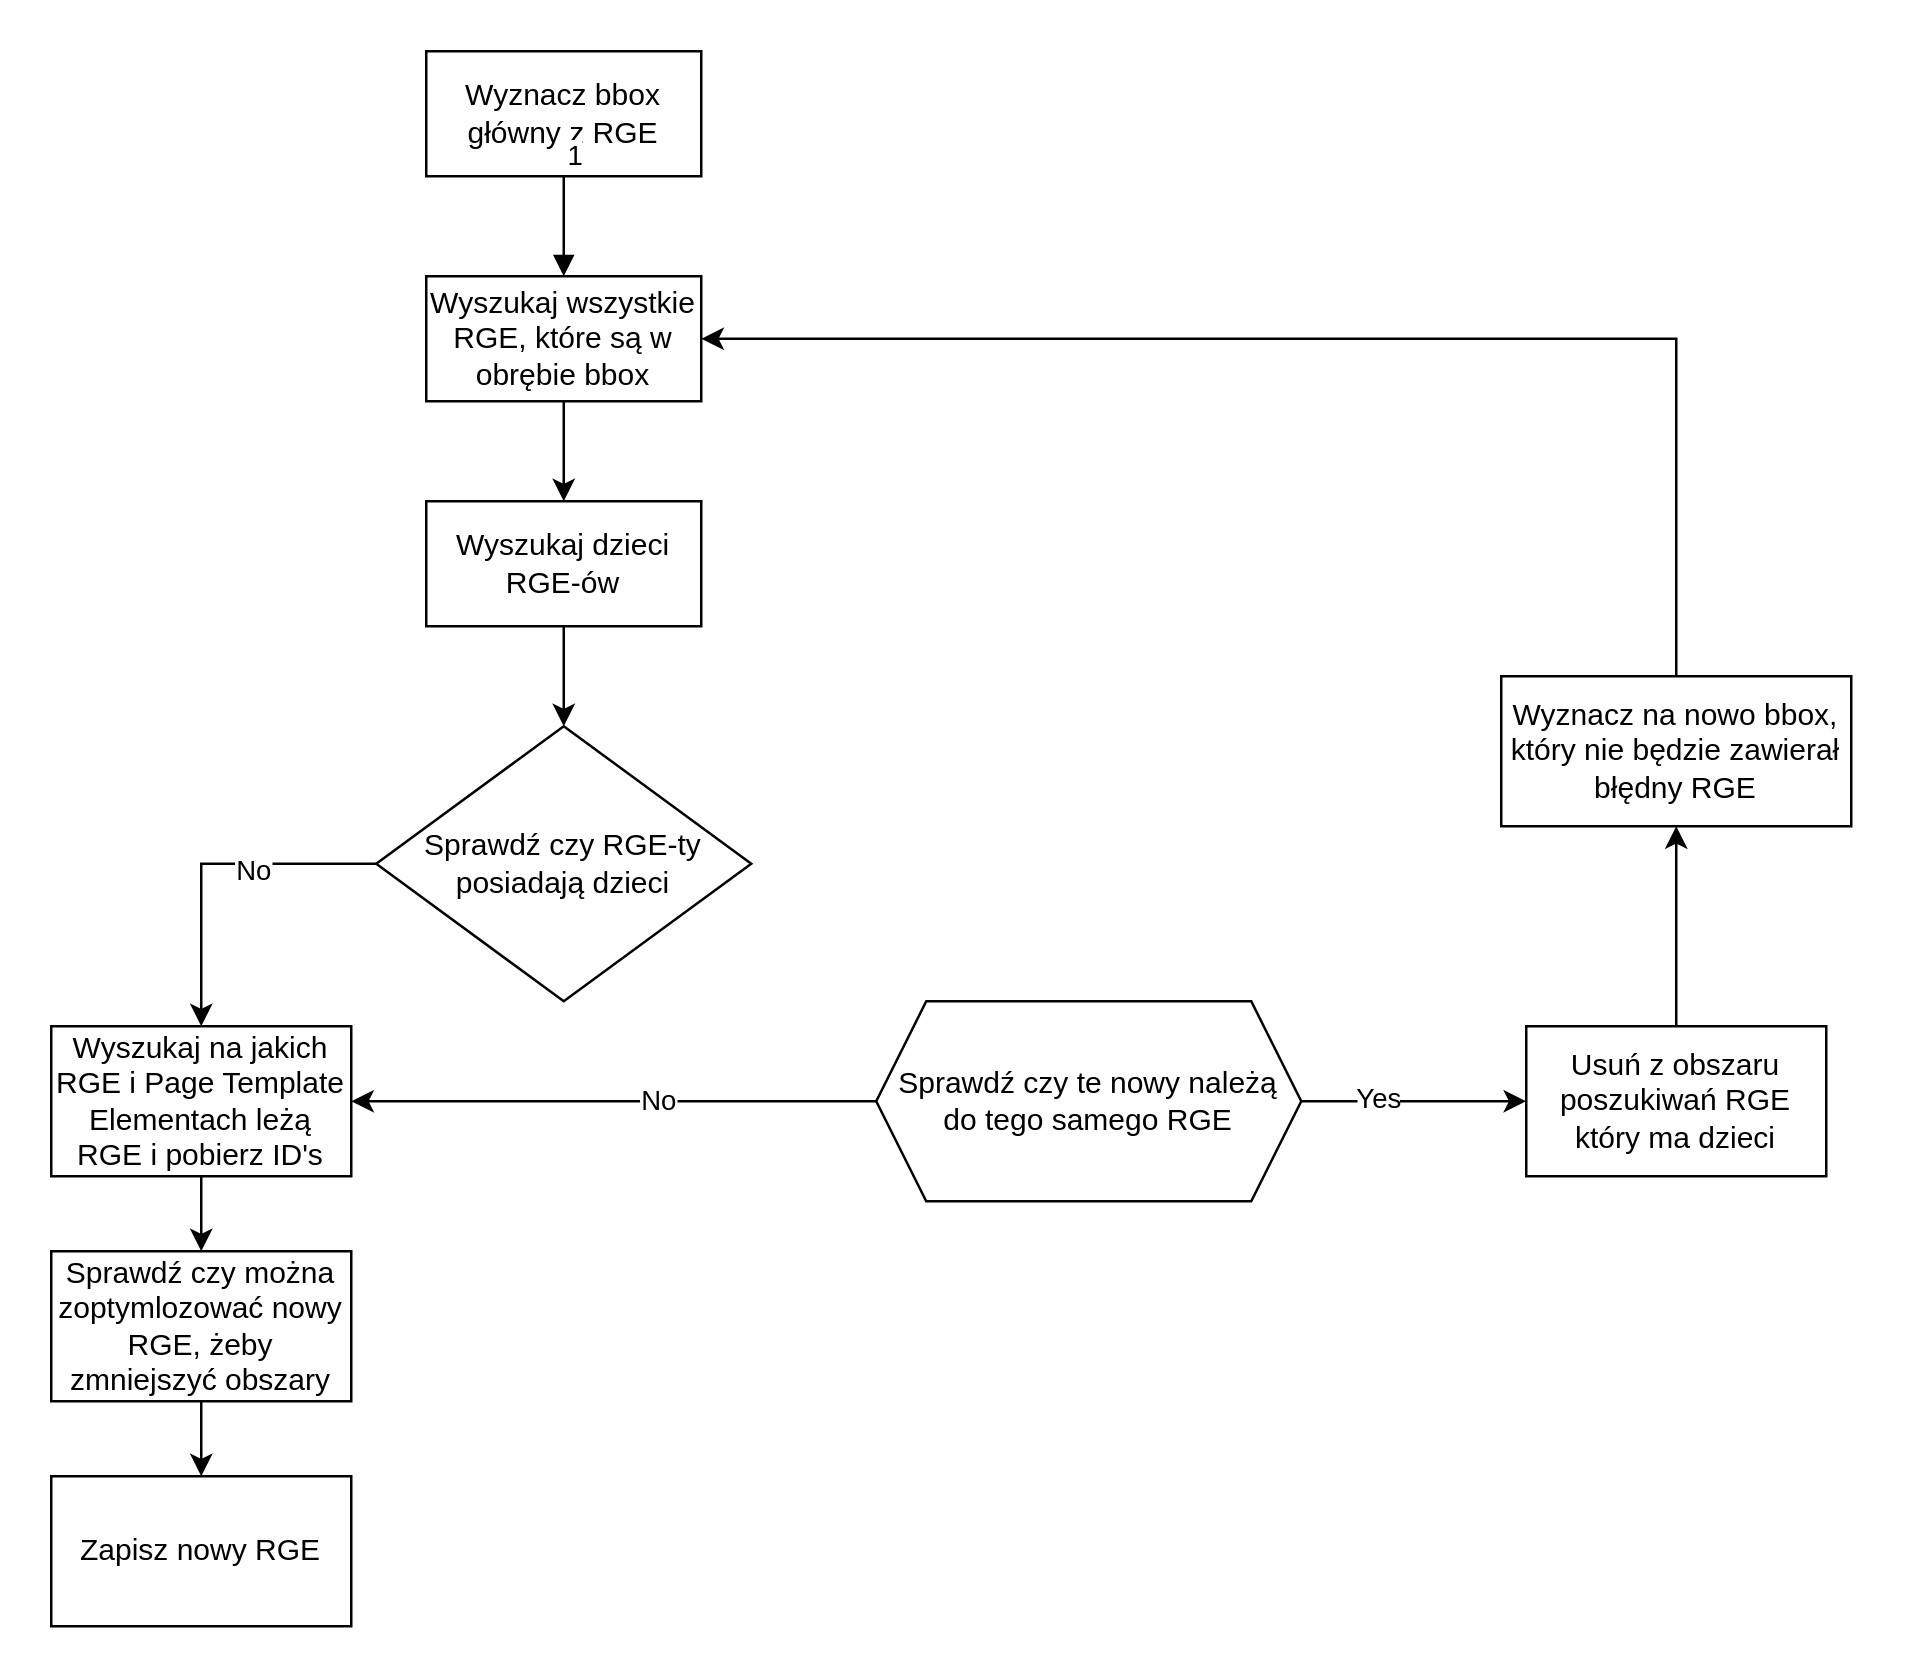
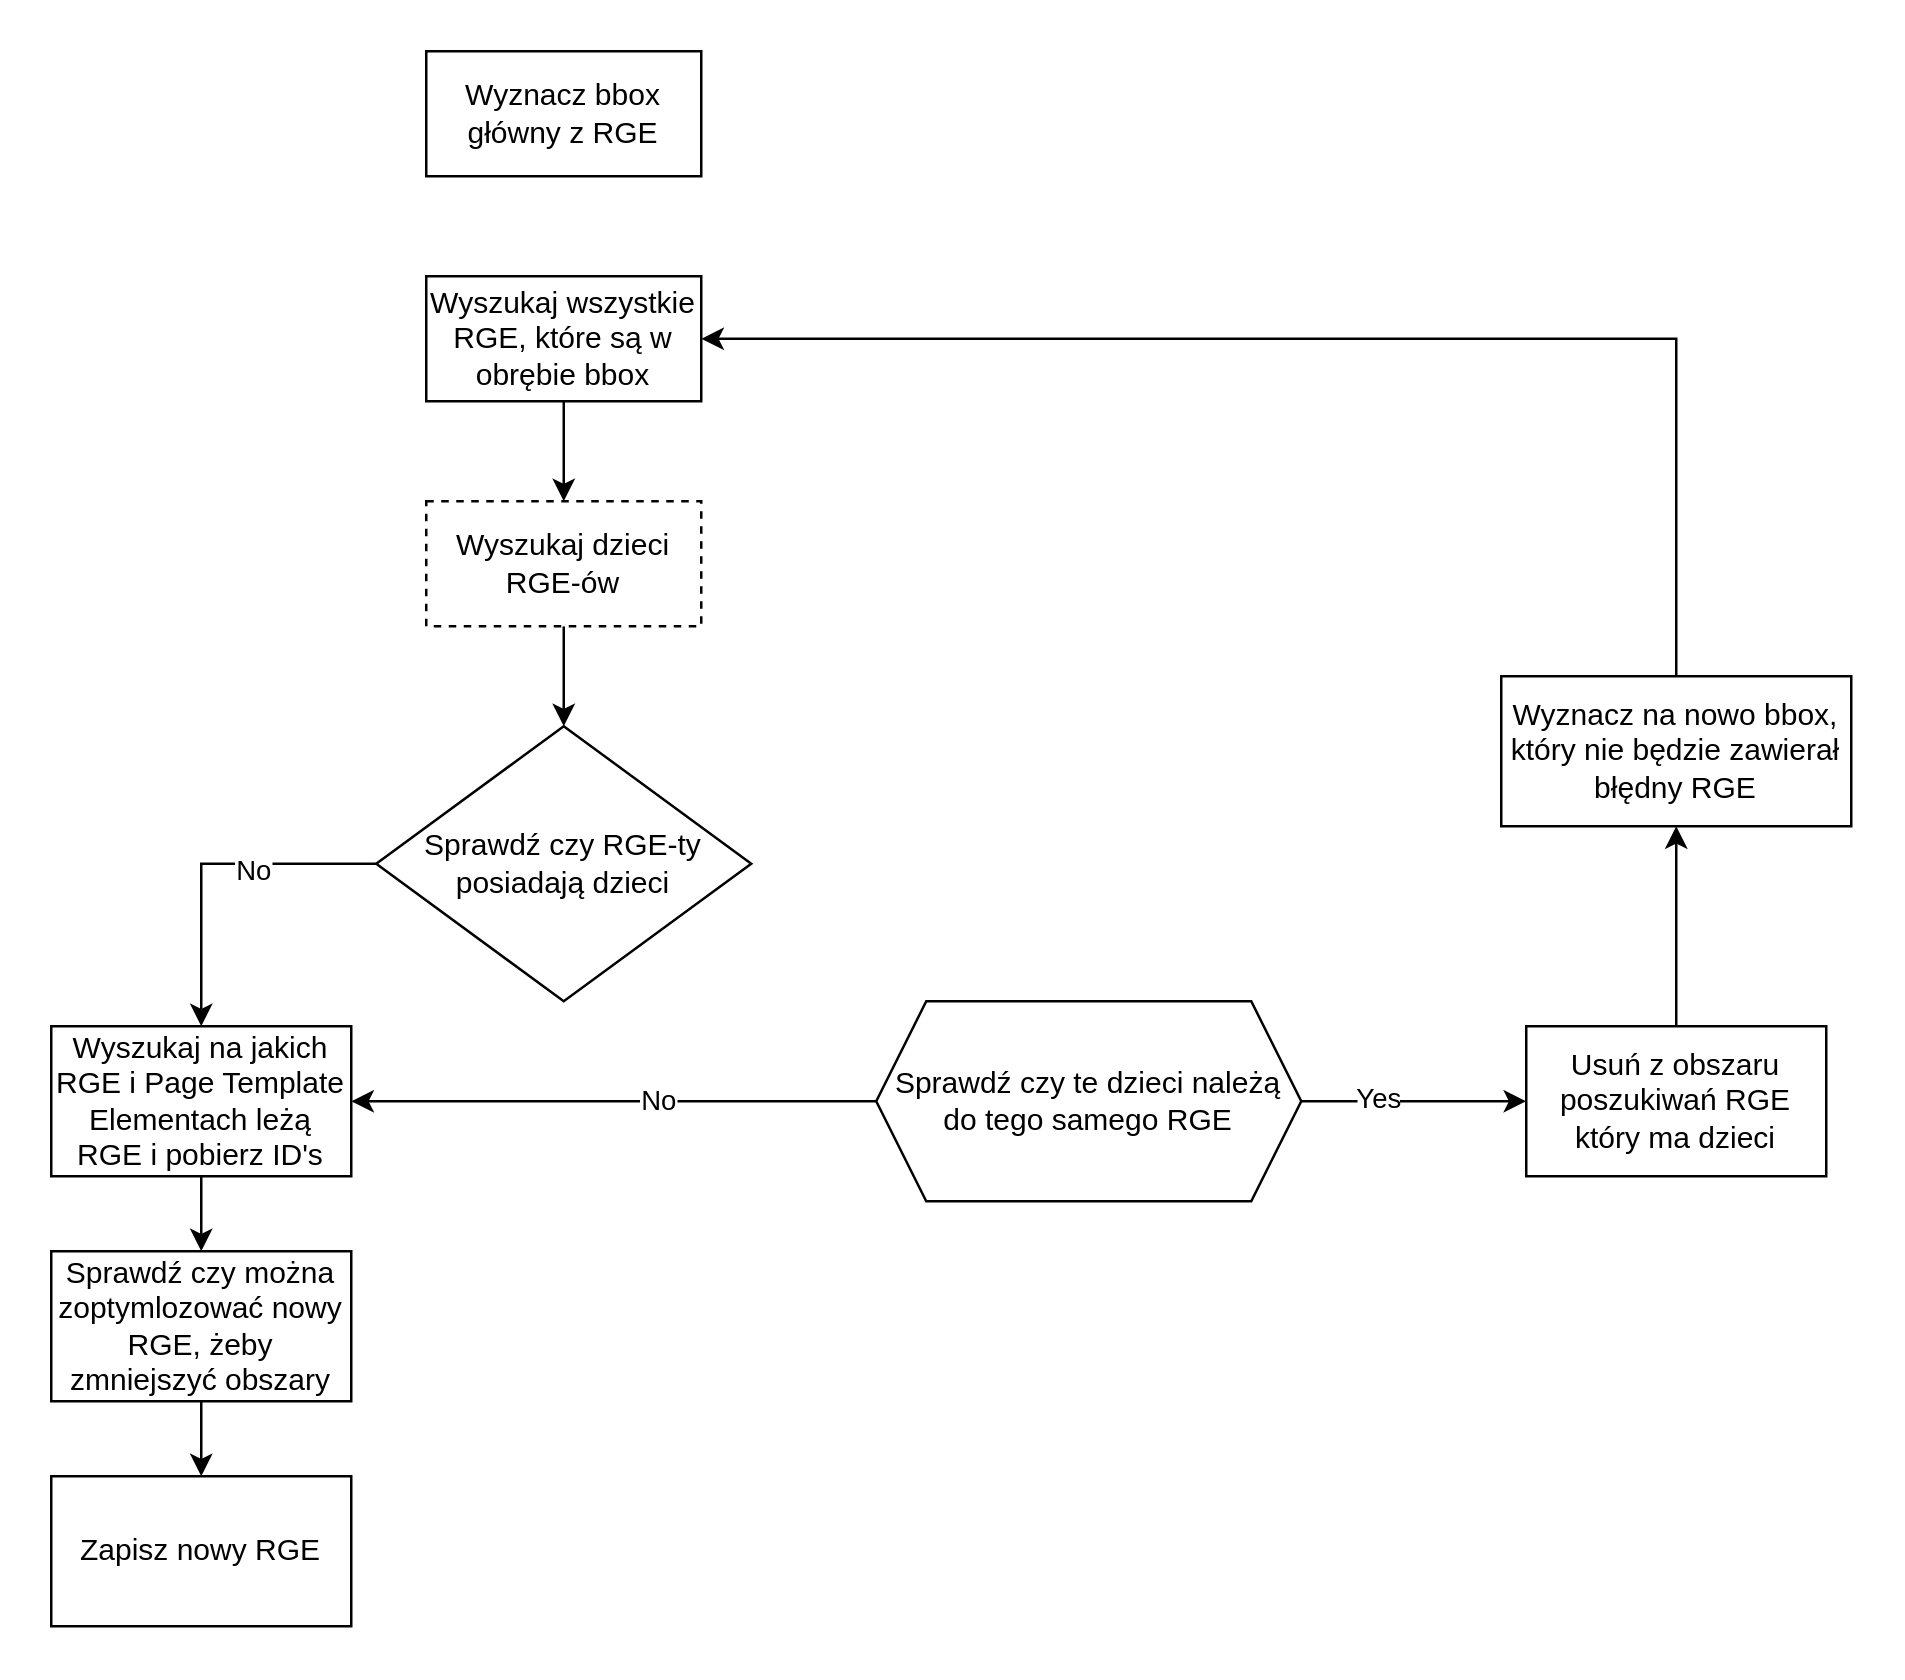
edge "Wyznacz bbox główny z RGE" -> "Wyszukaj wszystkie RGE, które są w obrębie bbox": removed, label "1"
node "Wyszukaj dzieci RGE-ów": style solid -> dashed
node "Sprawdź czy te nowy należą do tego samego RGE": label "Sprawdź czy te nowy należą do tego samego RGE" -> "Sprawdź czy te dzieci należą do tego samego RGE"
